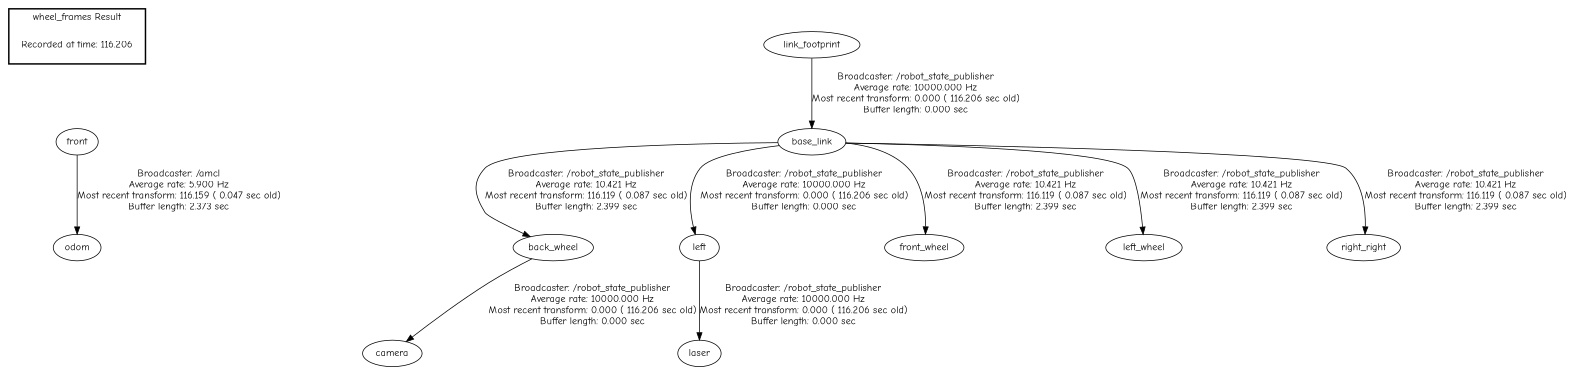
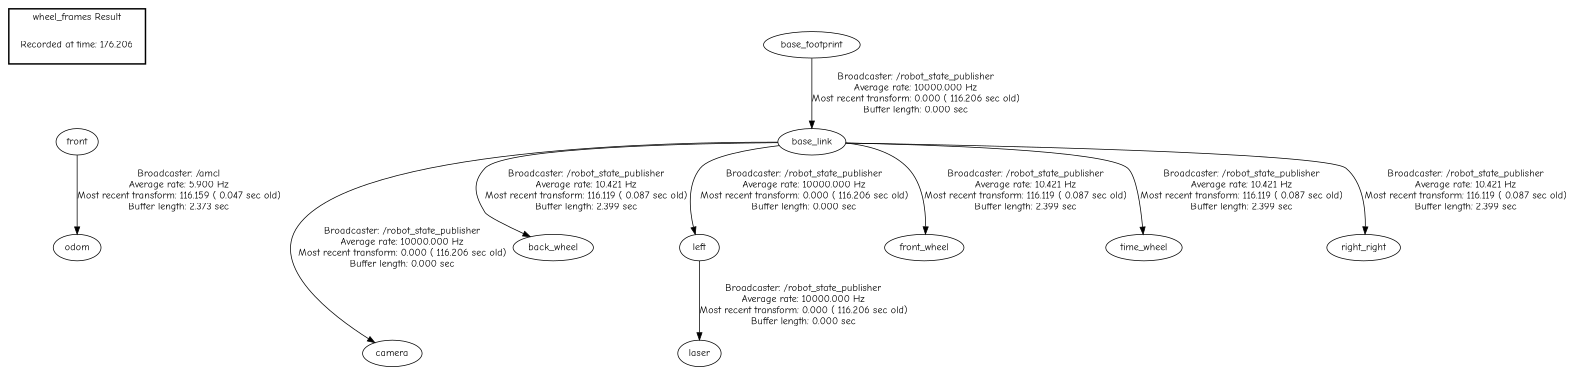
node "Recorded at time: 116.206": label "Recorded at time: 116.206" -> "Recorded at time: 176.206"
node "link_footprint": label "link_footprint" -> "base_footprint"
node "left_wheel": label "left_wheel" -> "time_wheel"
edge "back_wheel" -> "camera": now "base_link" -> "camera"
